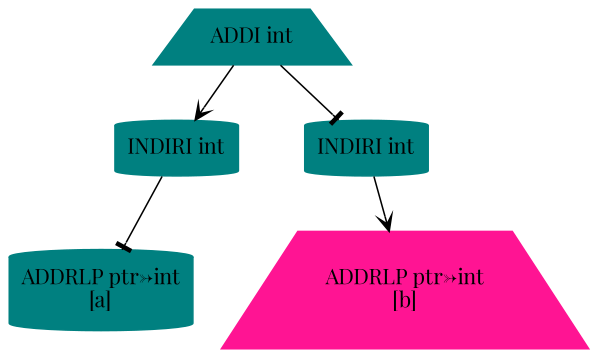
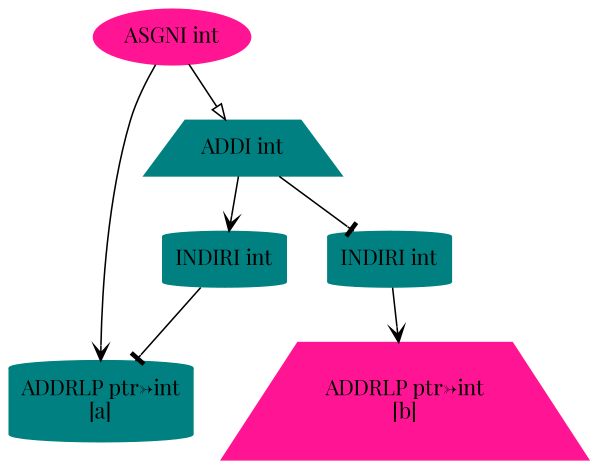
node "ASGNI int": added
